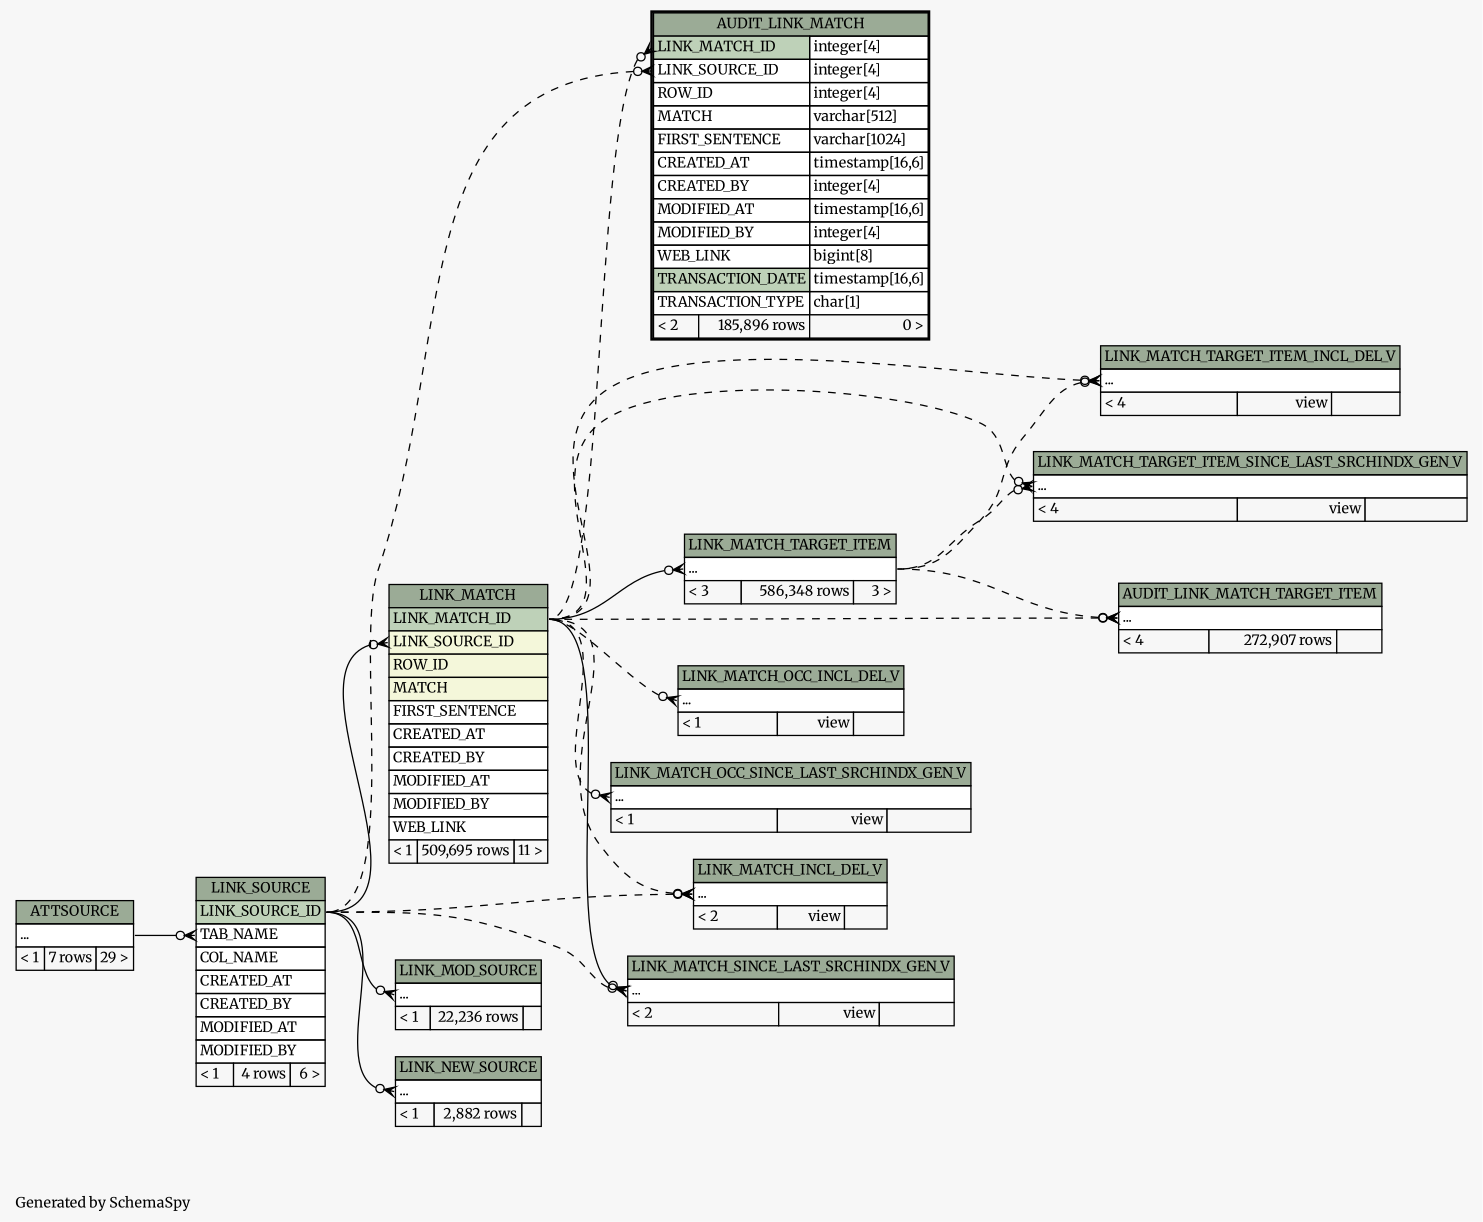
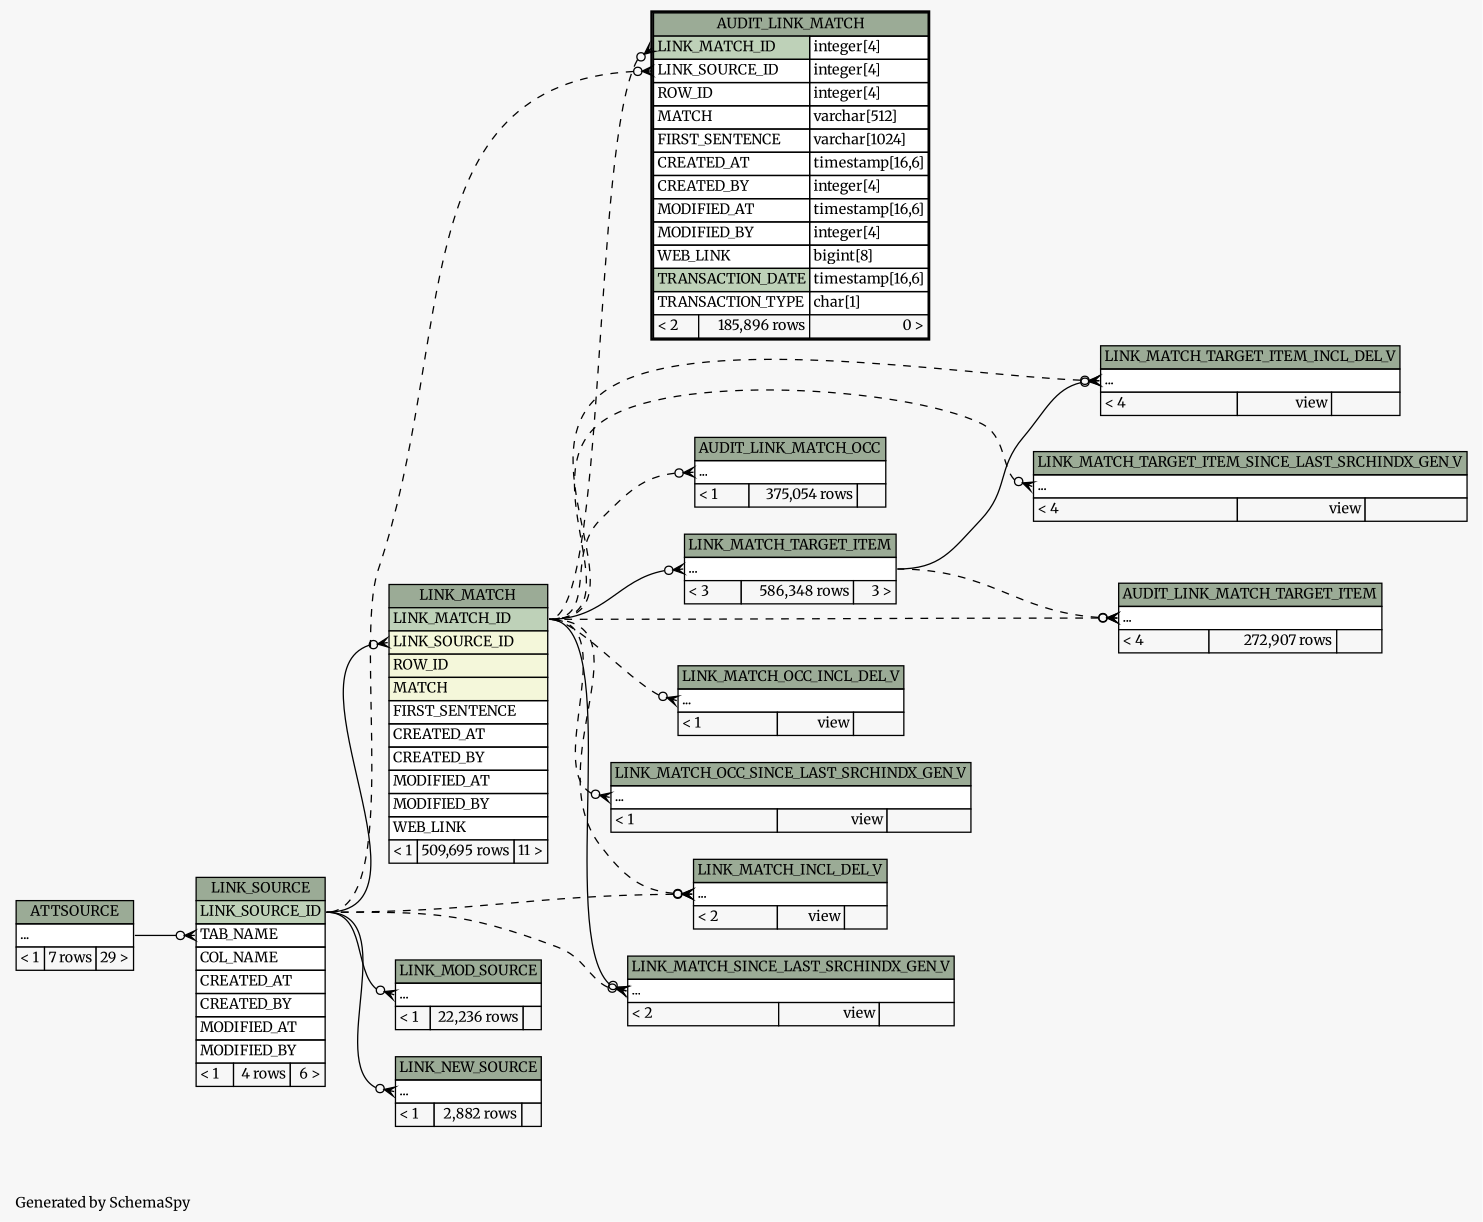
node "AUDIT_LINK_MATCH_OCC": added
edge "LINK_MATCH_TARGET_ITEM" -> "LINK_MATCH_TARGET_ITEM_INCL_DEL_V": style dashed -> solid
edge "LINK_MATCH_TARGET_ITEM" -> "LINK_MATCH_TARGET_ITEM_SINCE_LAST_SRCHINDX_GEN_V": removed
